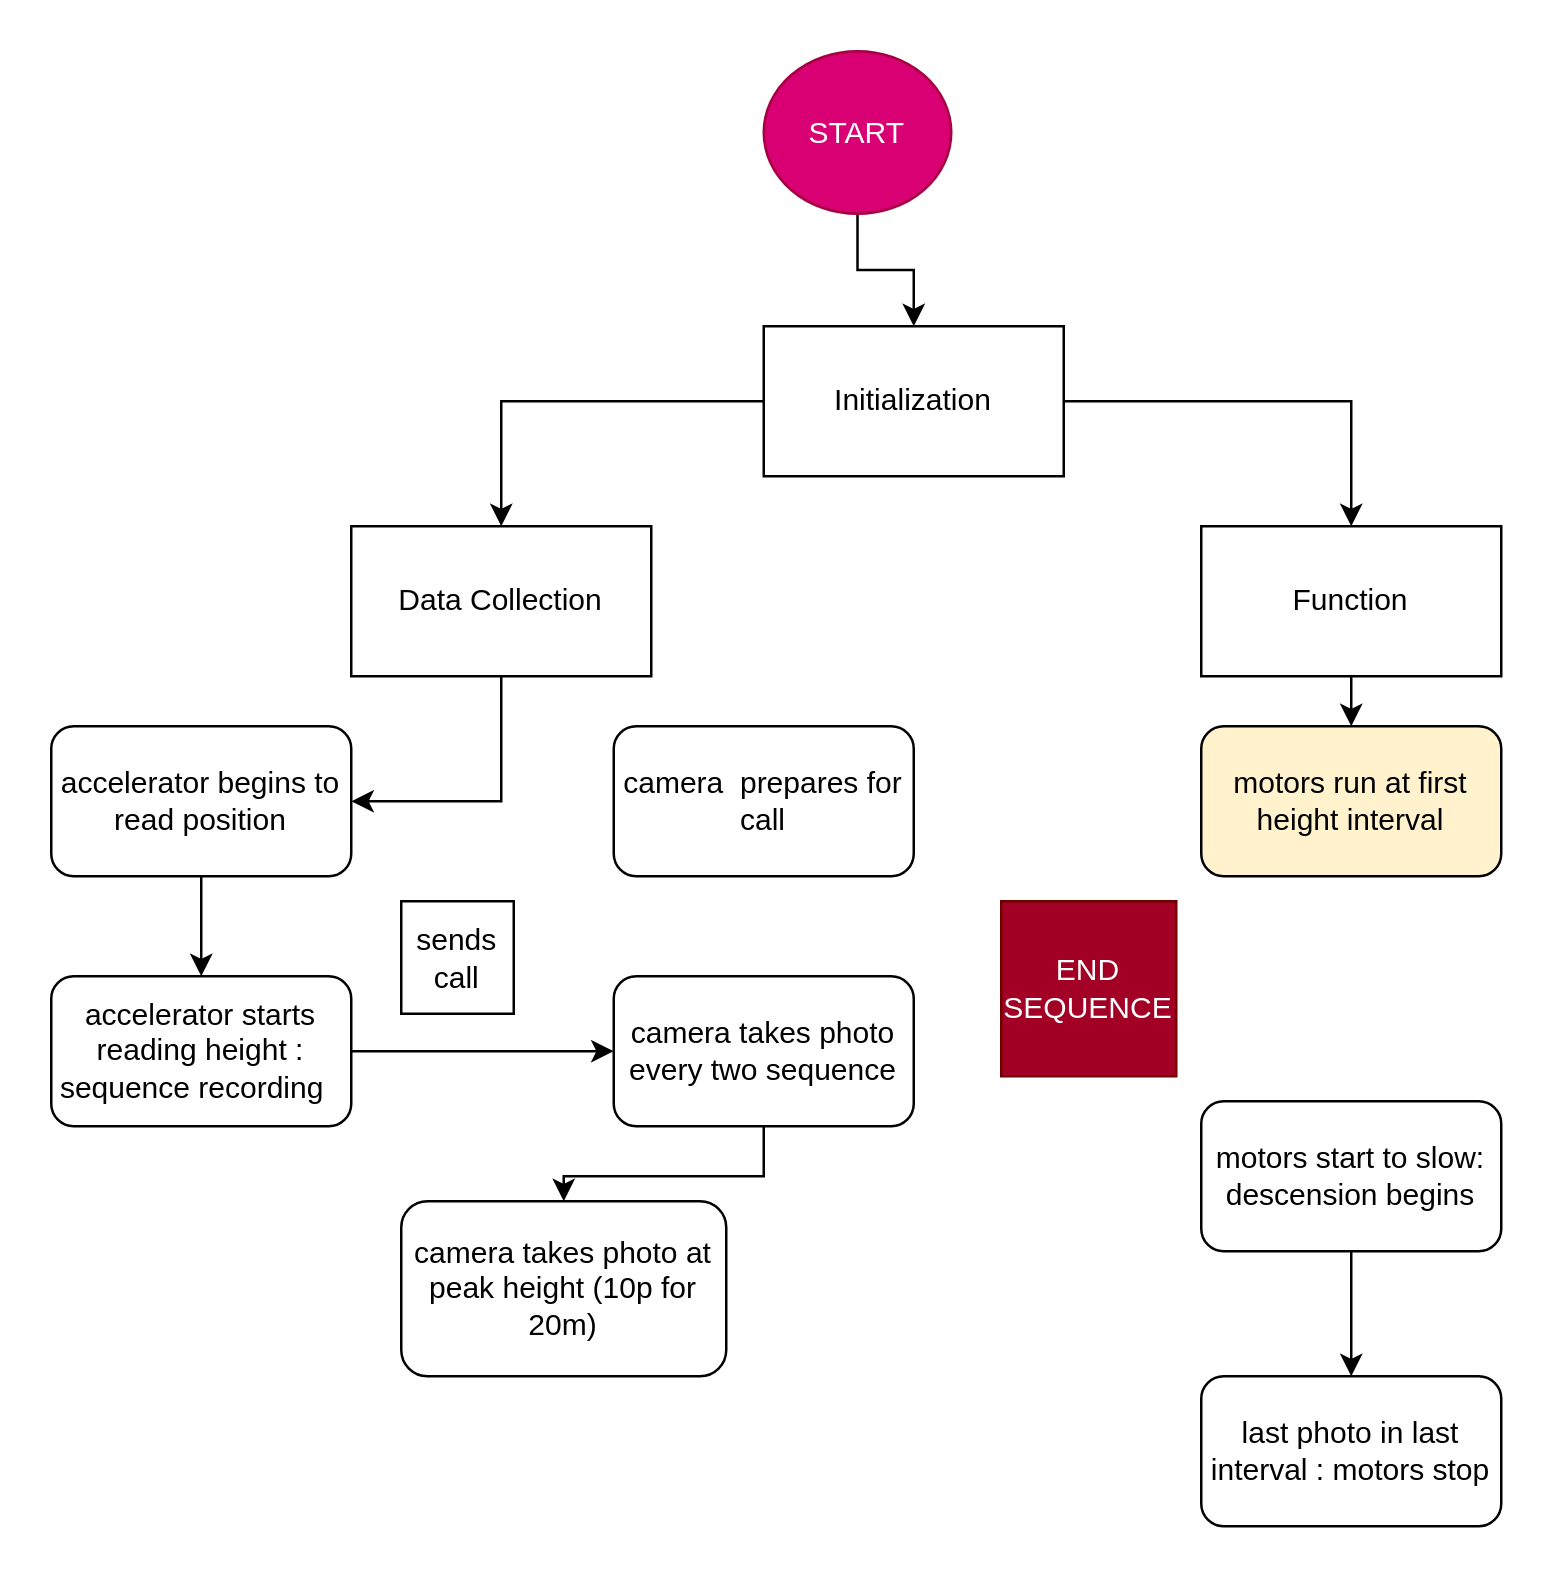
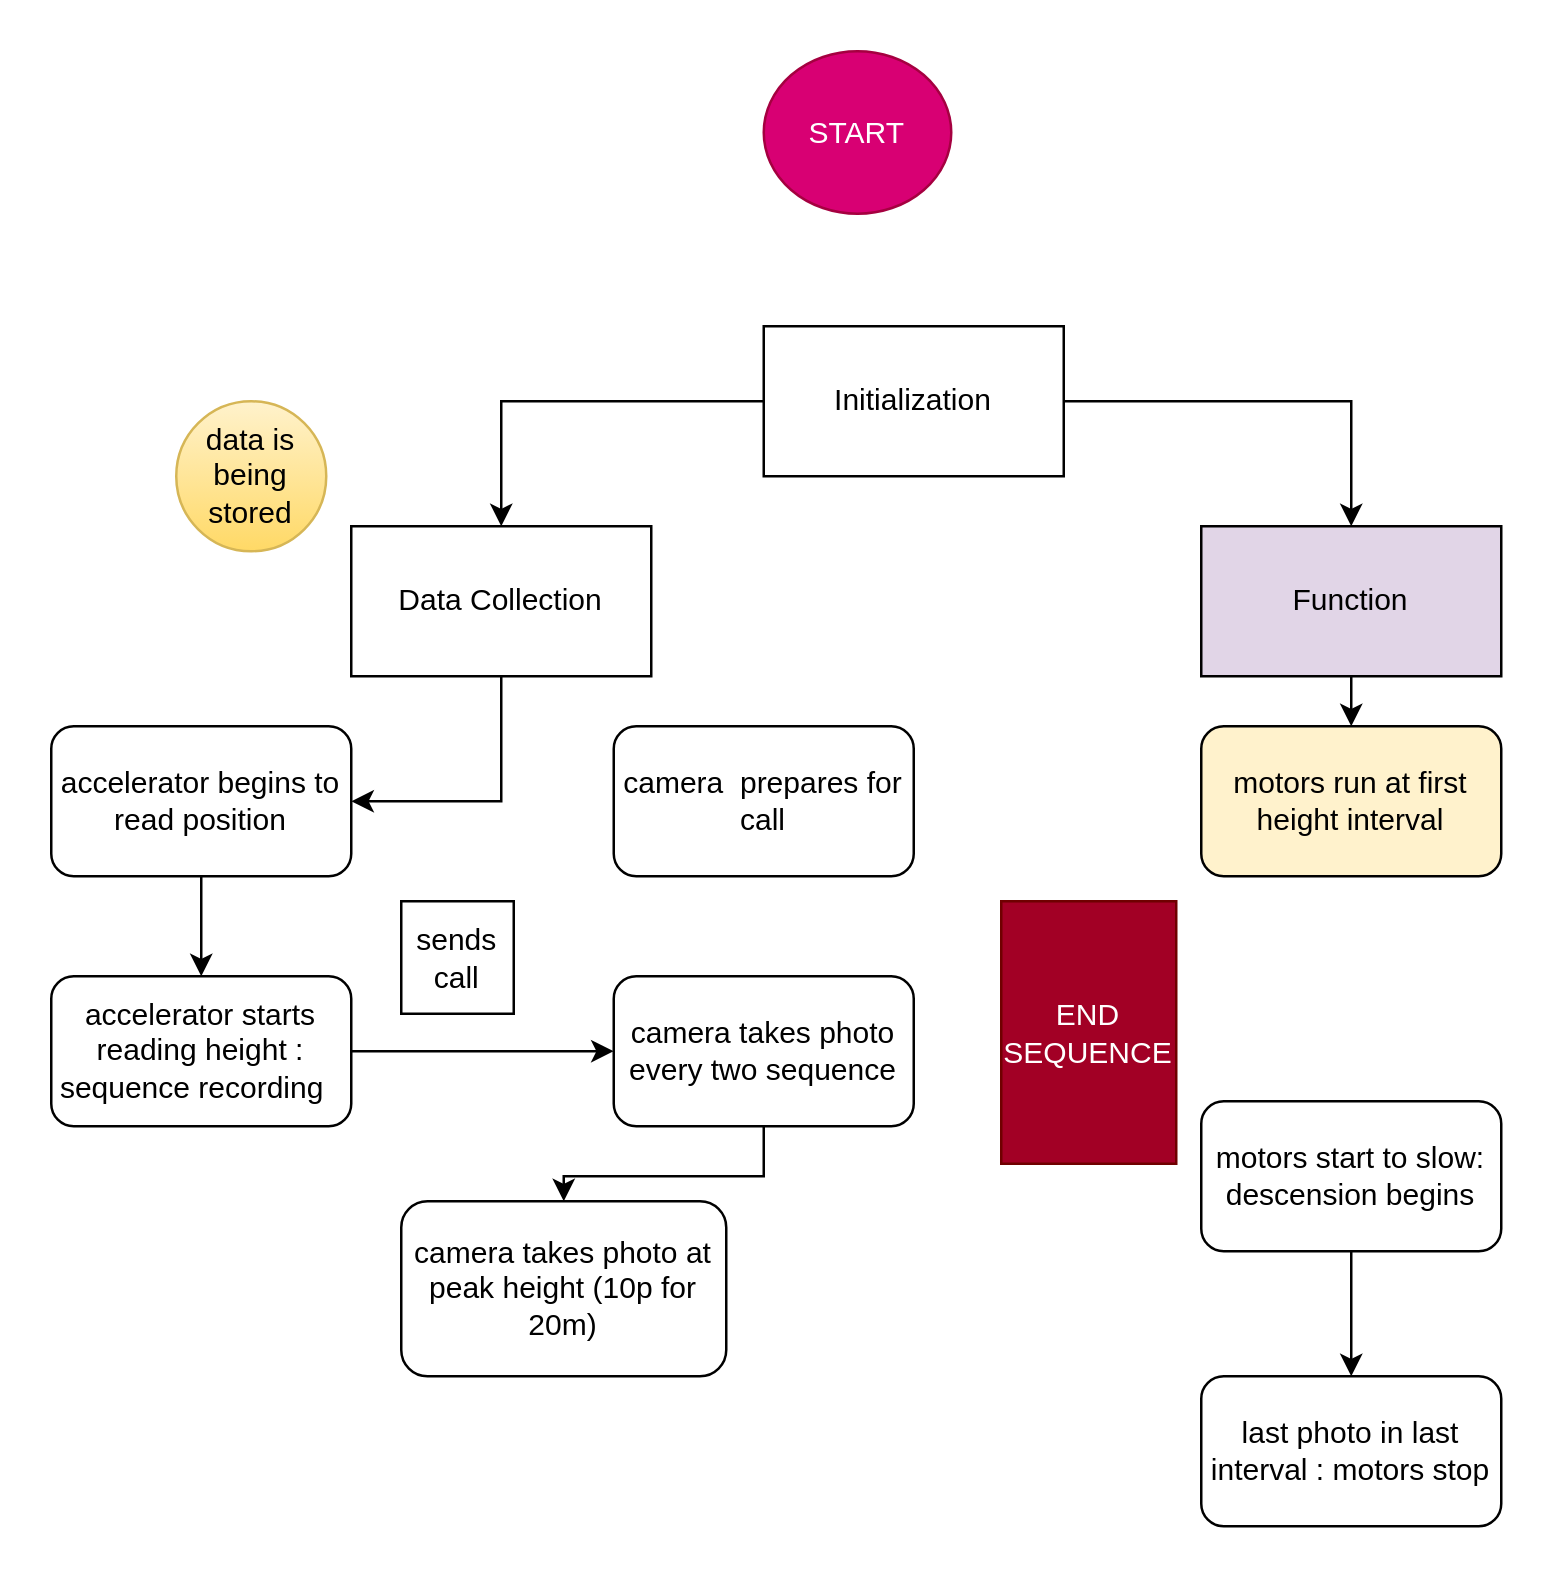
edge "START" -> "Initialization": removed
node "data is being stored": added
node "Function": fillcolor #ffffff -> #e1d5e7
node "END SEQUENCE": size 175x175 -> 175x263
